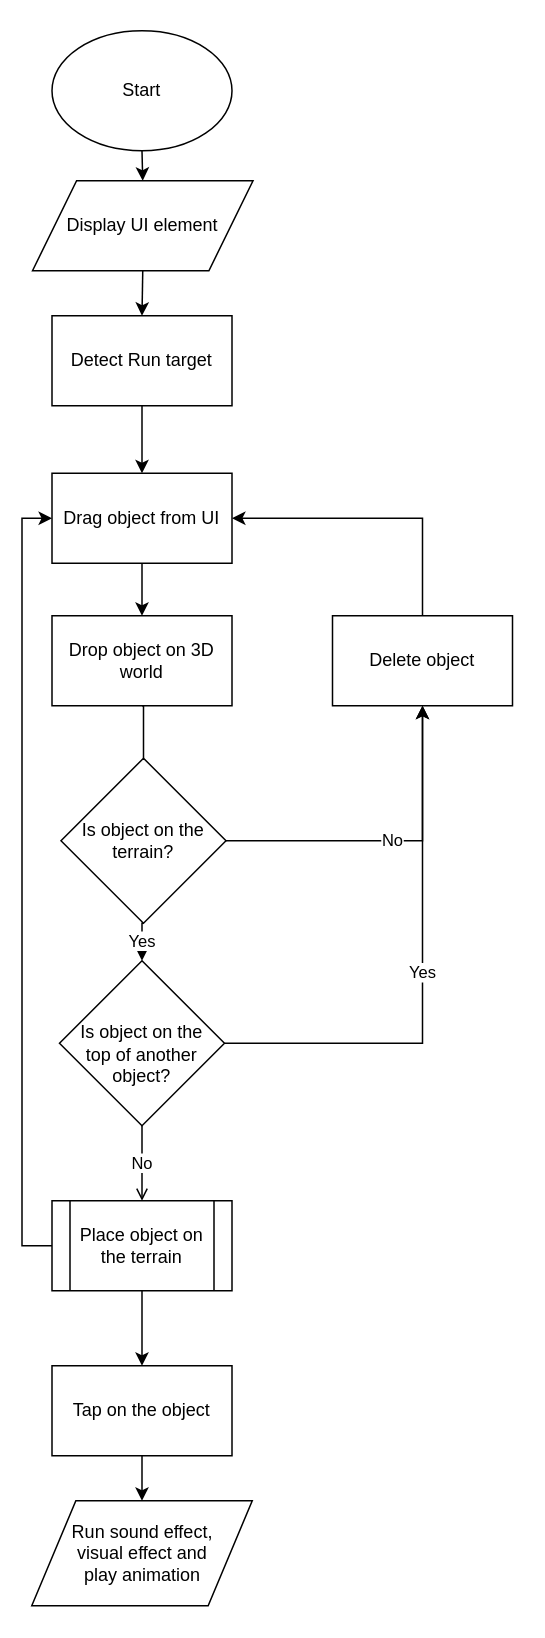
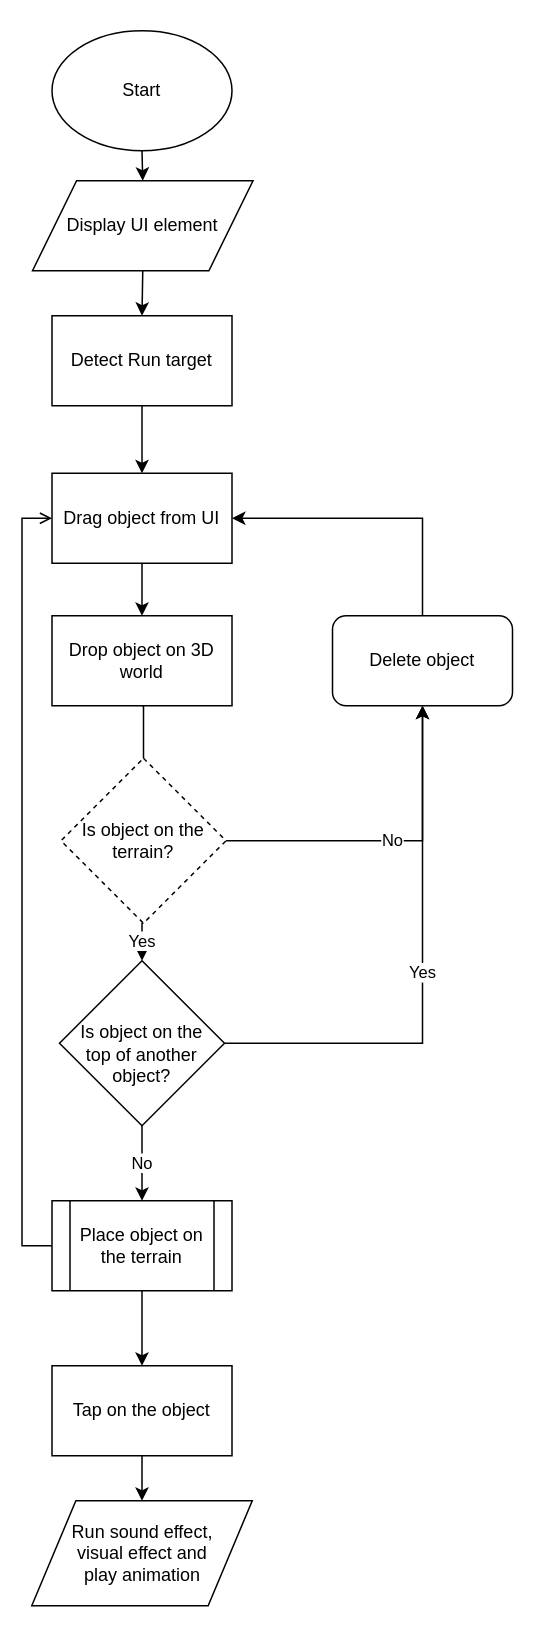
edge "Place object on the terrain" -> "Drag object from UI": arrowhead classic -> open
node "Delete object": shape rectangle -> rounded rectangle
node "Is object on the terrain?": style solid -> dashed
edge "Is object on the top of another object?" -> "Place object on the terrain": arrowhead open -> classic
